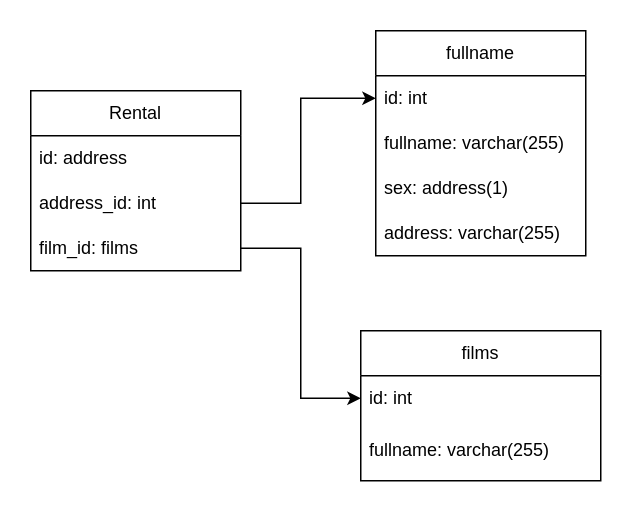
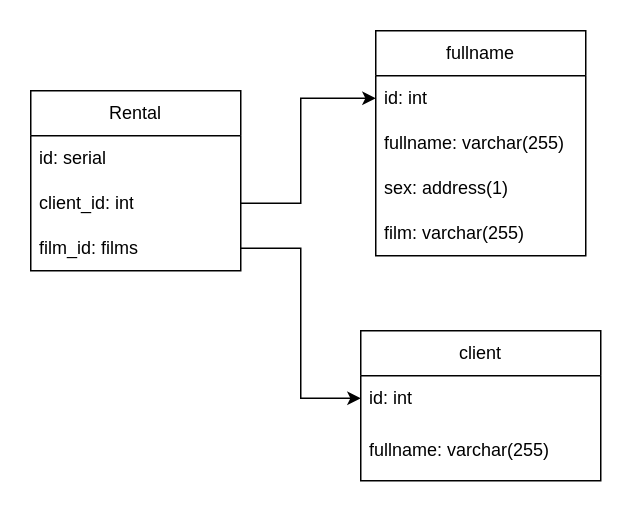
node "id: address": label "id: address" -> "id: serial"
node "address_id: int": label "address_id: int" -> "client_id: int"
node "address: varchar(255)": label "address: varchar(255)" -> "film: varchar(255)"
node "films": label "films" -> "client"
